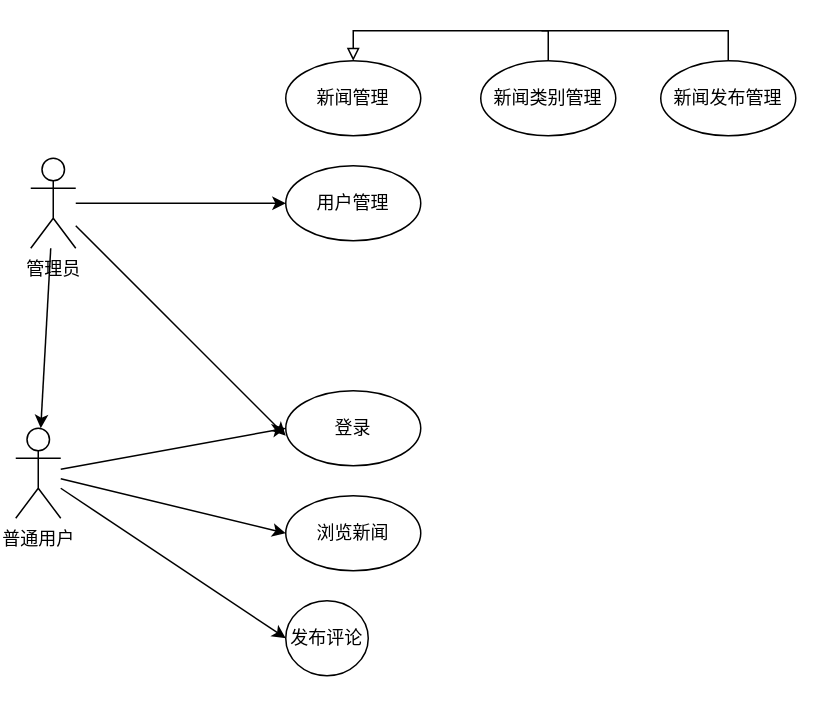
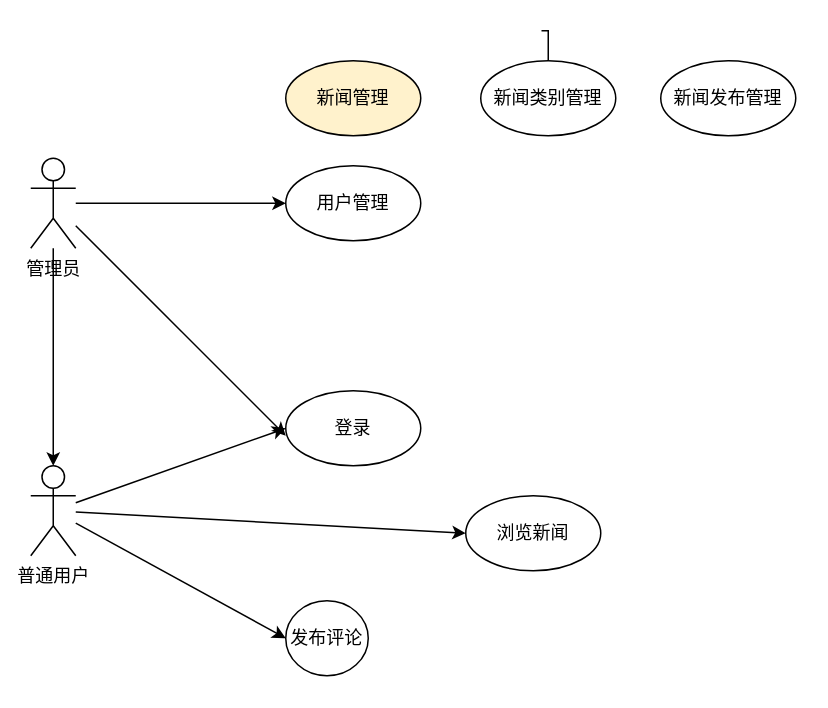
edge "新闻发布管理" -> "新闻管理": removed
node "新闻管理": fillcolor #ffffff -> #fff2cc
node "普通用户": moved (38, 473) -> (53, 511)
node "浏览新闻": moved (353, 533) -> (533, 533)
